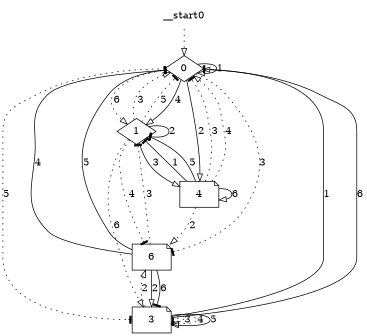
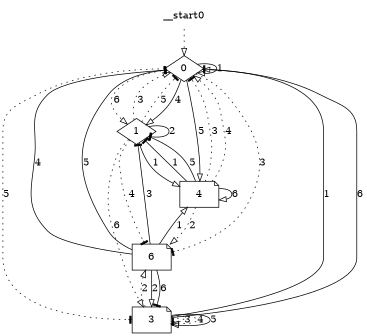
edge "0" -> "4": label "2" -> "5"
edge "1" -> "4": label "3" -> "1"
edge "6" -> "1": style dotted -> solid
edge "6" -> "4": added, label "1"
